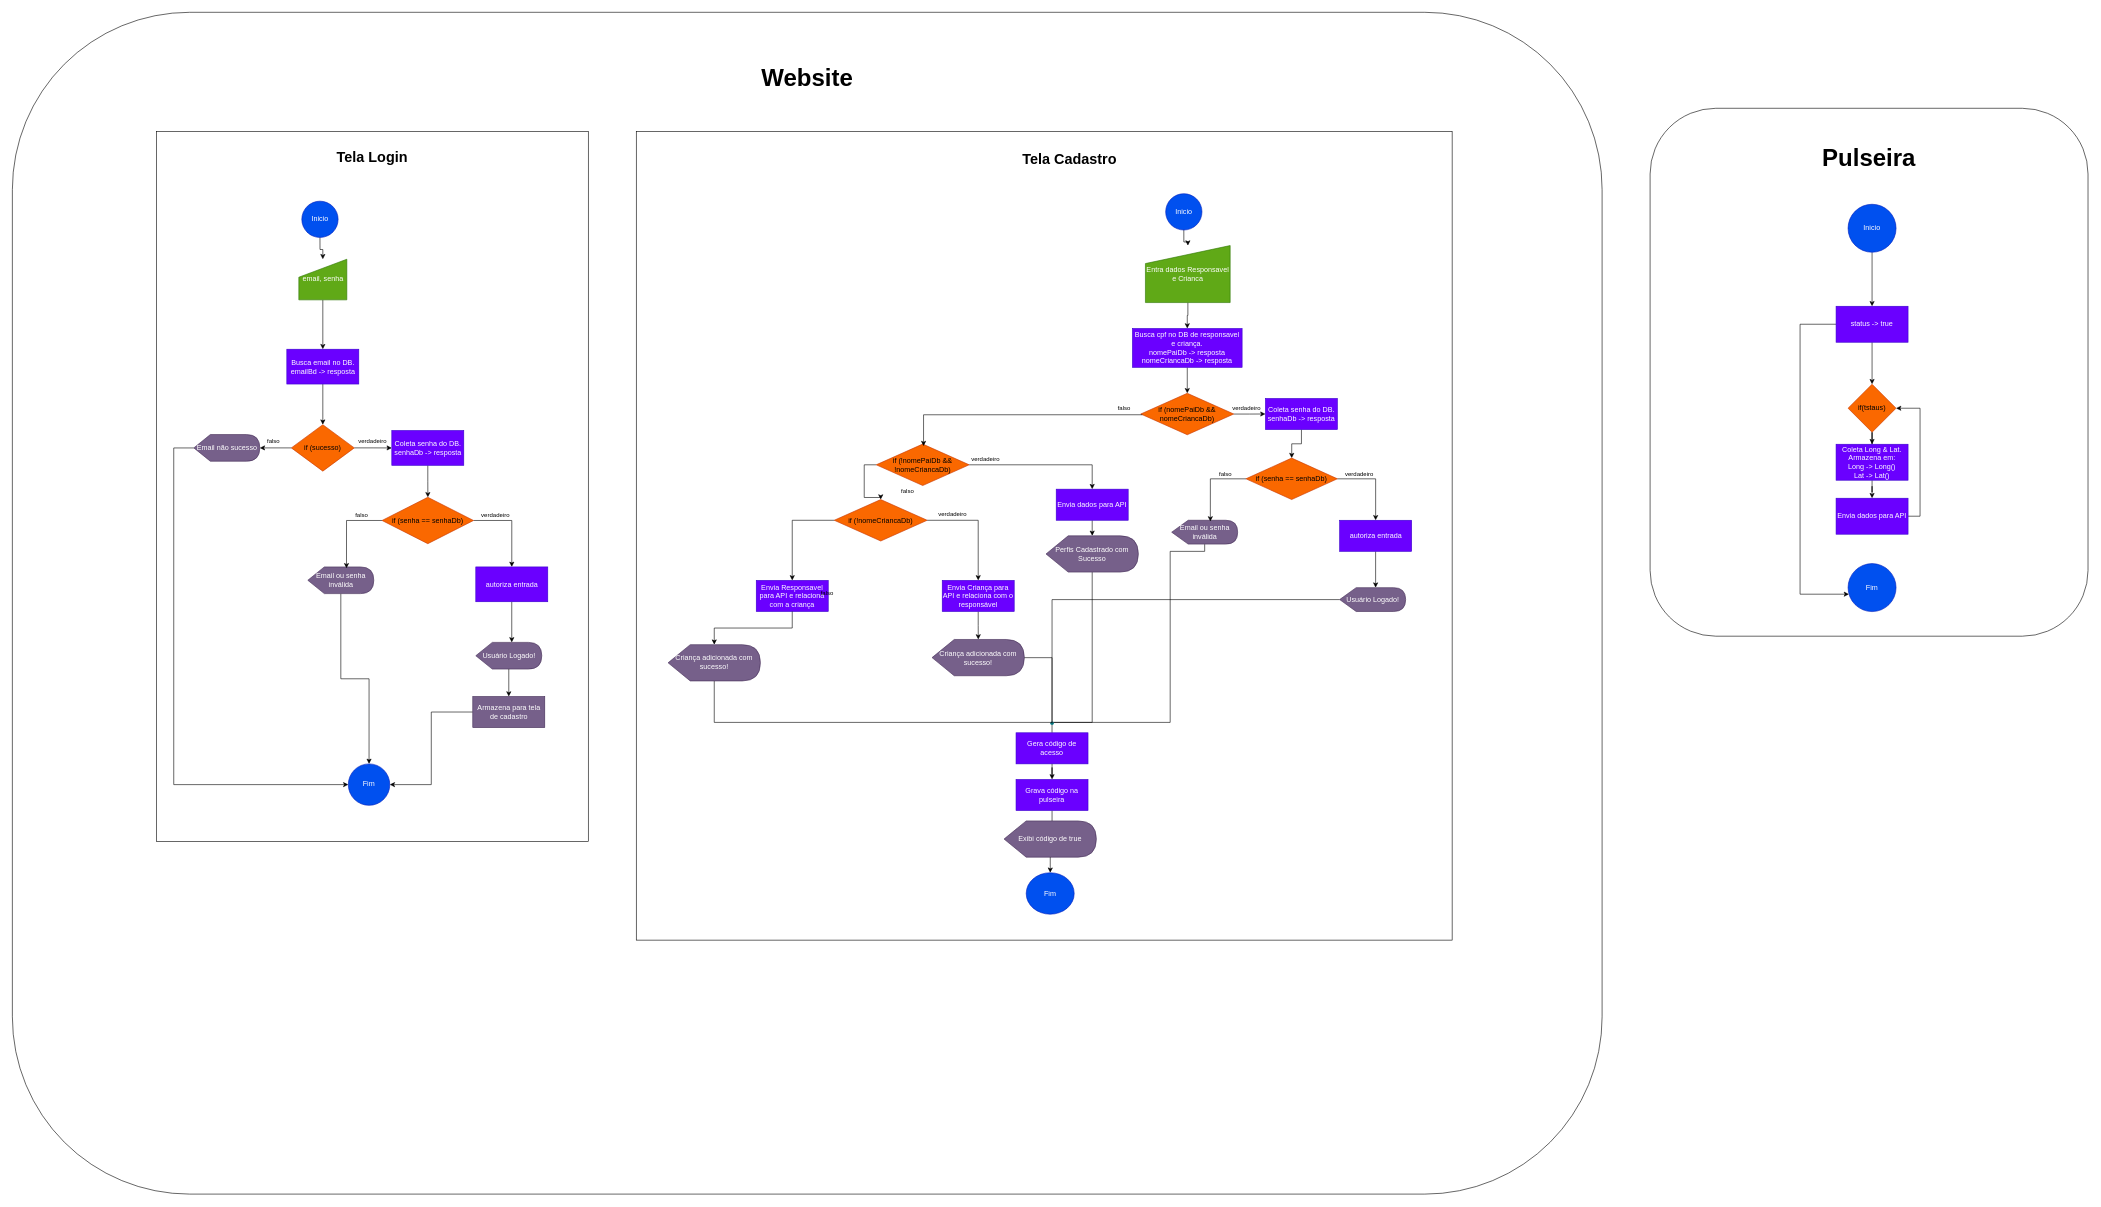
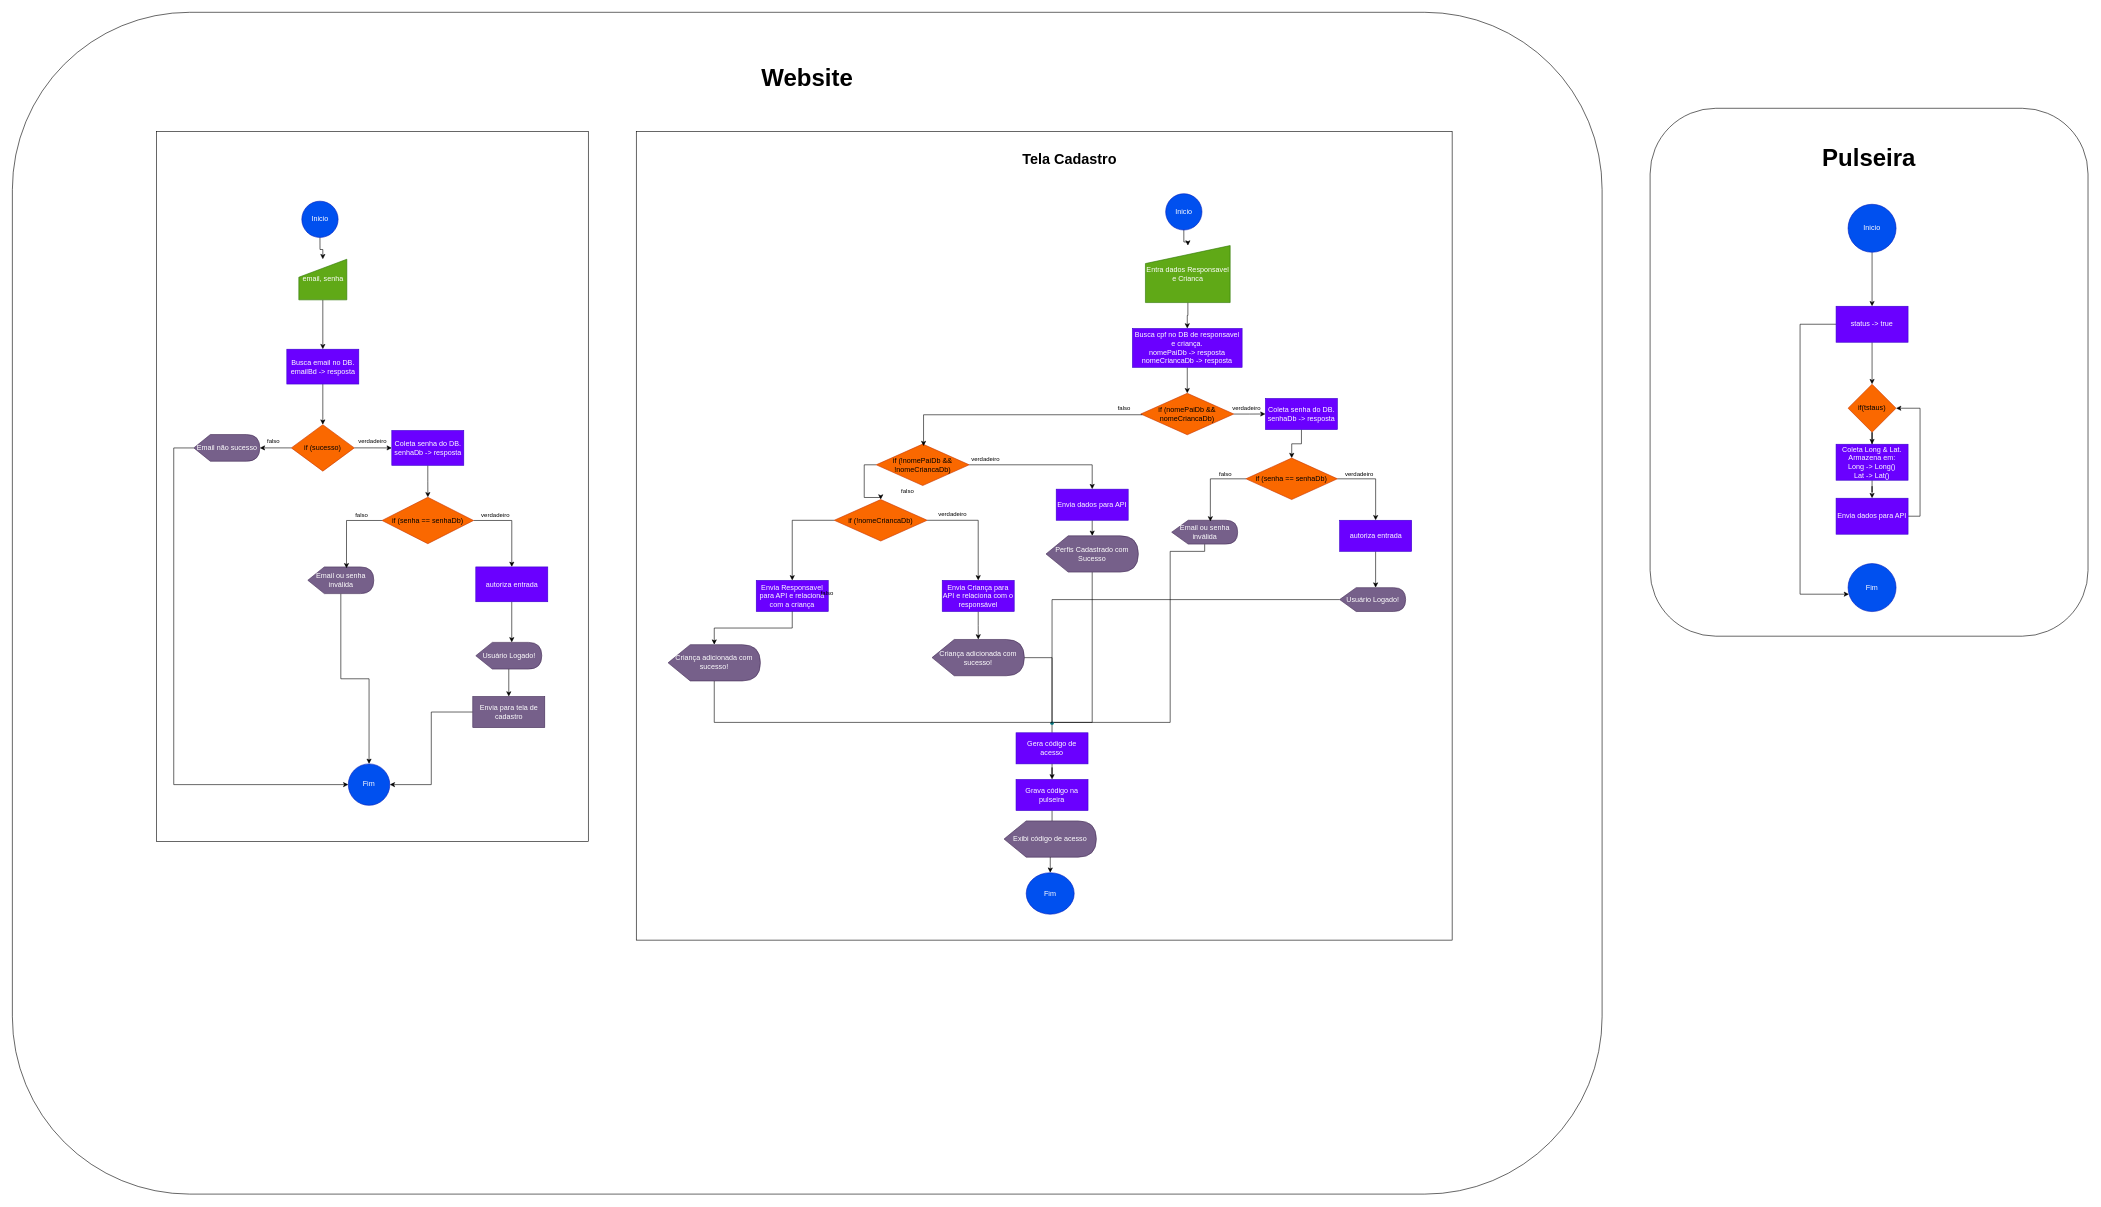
node "Tela Login": removed
node "Armazena para tela de cadastro": label "Armazena para tela de cadastro" -> "Envia para tela de cadastro"
node "Exibi código de true": label "Exibi código de true" -> "Exibi código de acesso"
